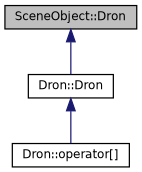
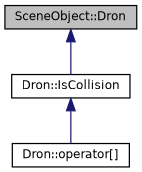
node "Dron::Dron": label "Dron::Dron" -> "Dron::IsCollision"
